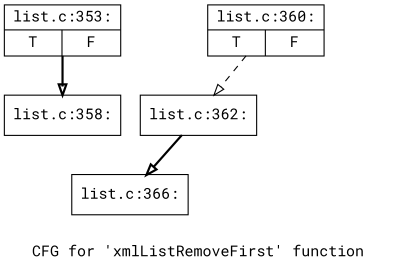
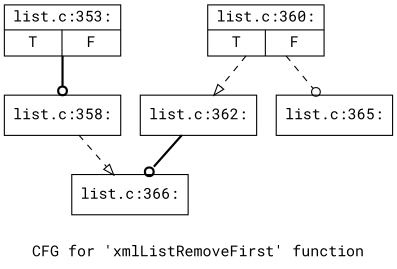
edge "list.c:353:" -> "list.c:358:": arrowhead onormal -> odot
node "list.c:365:": added
edge "list.c:358:" -> "list.c:366:": added
edge "list.c:362:" -> "list.c:366:": arrowhead onormal -> odot
